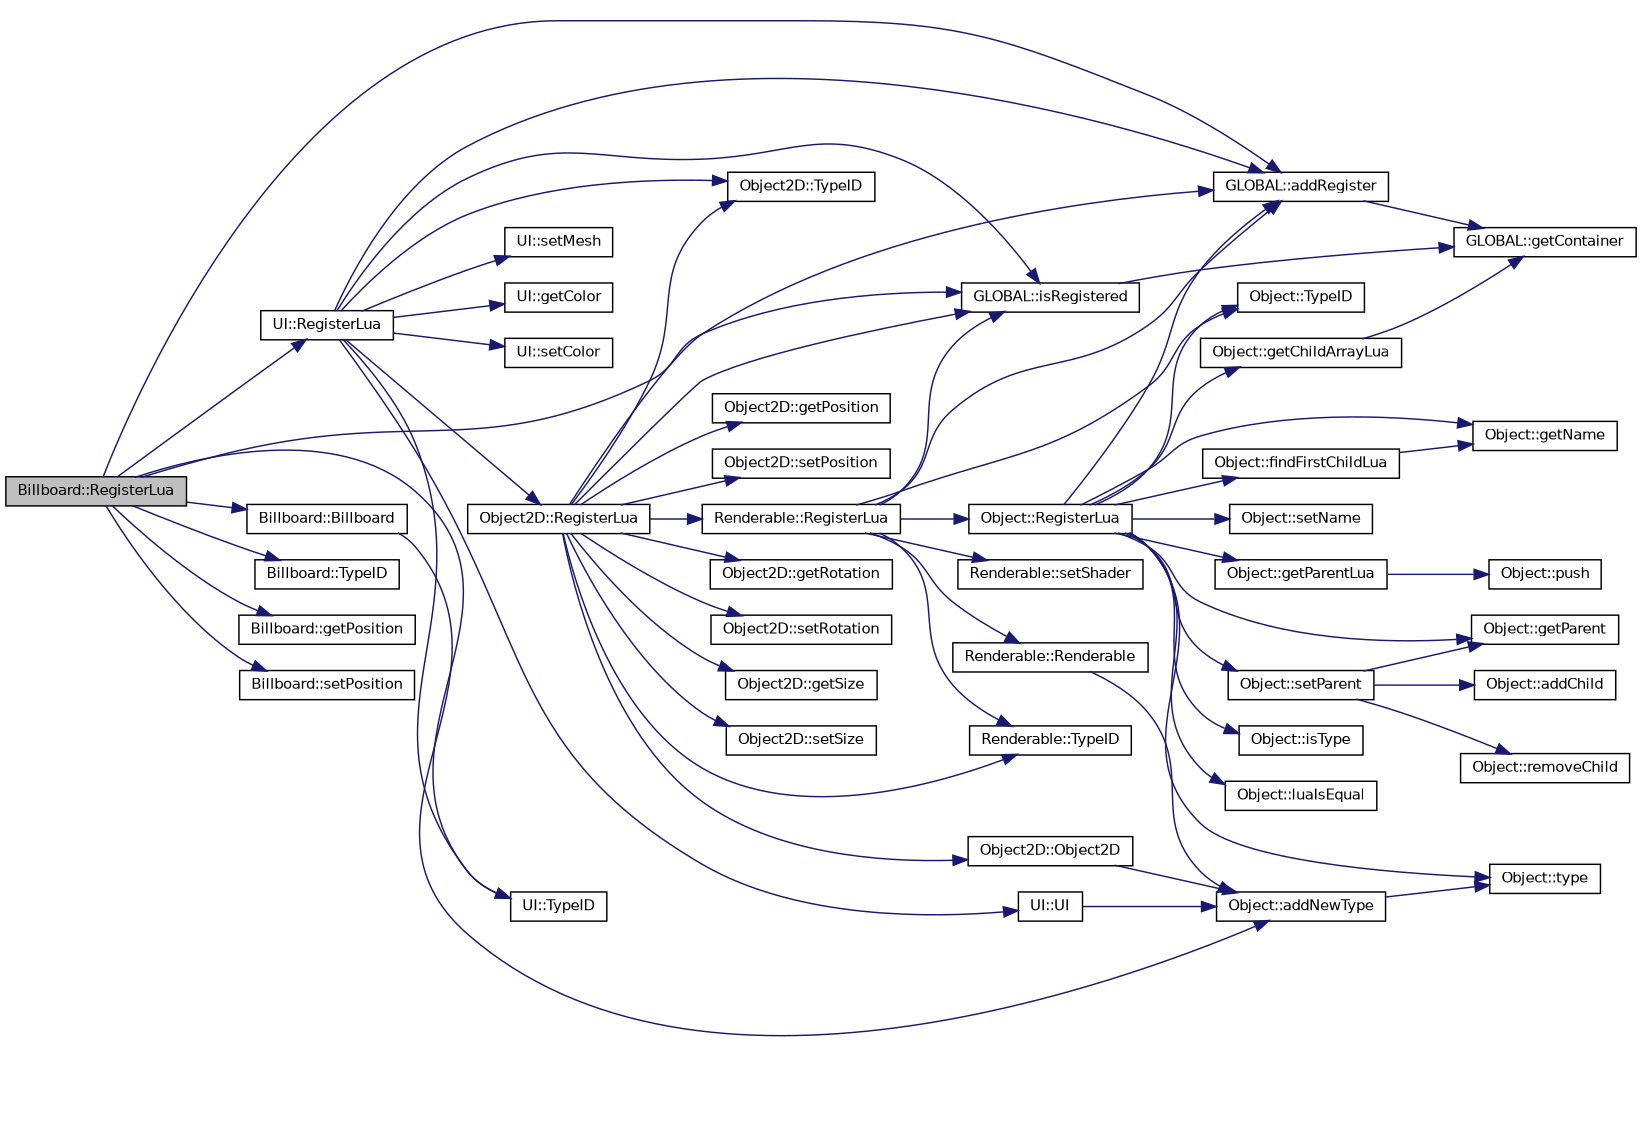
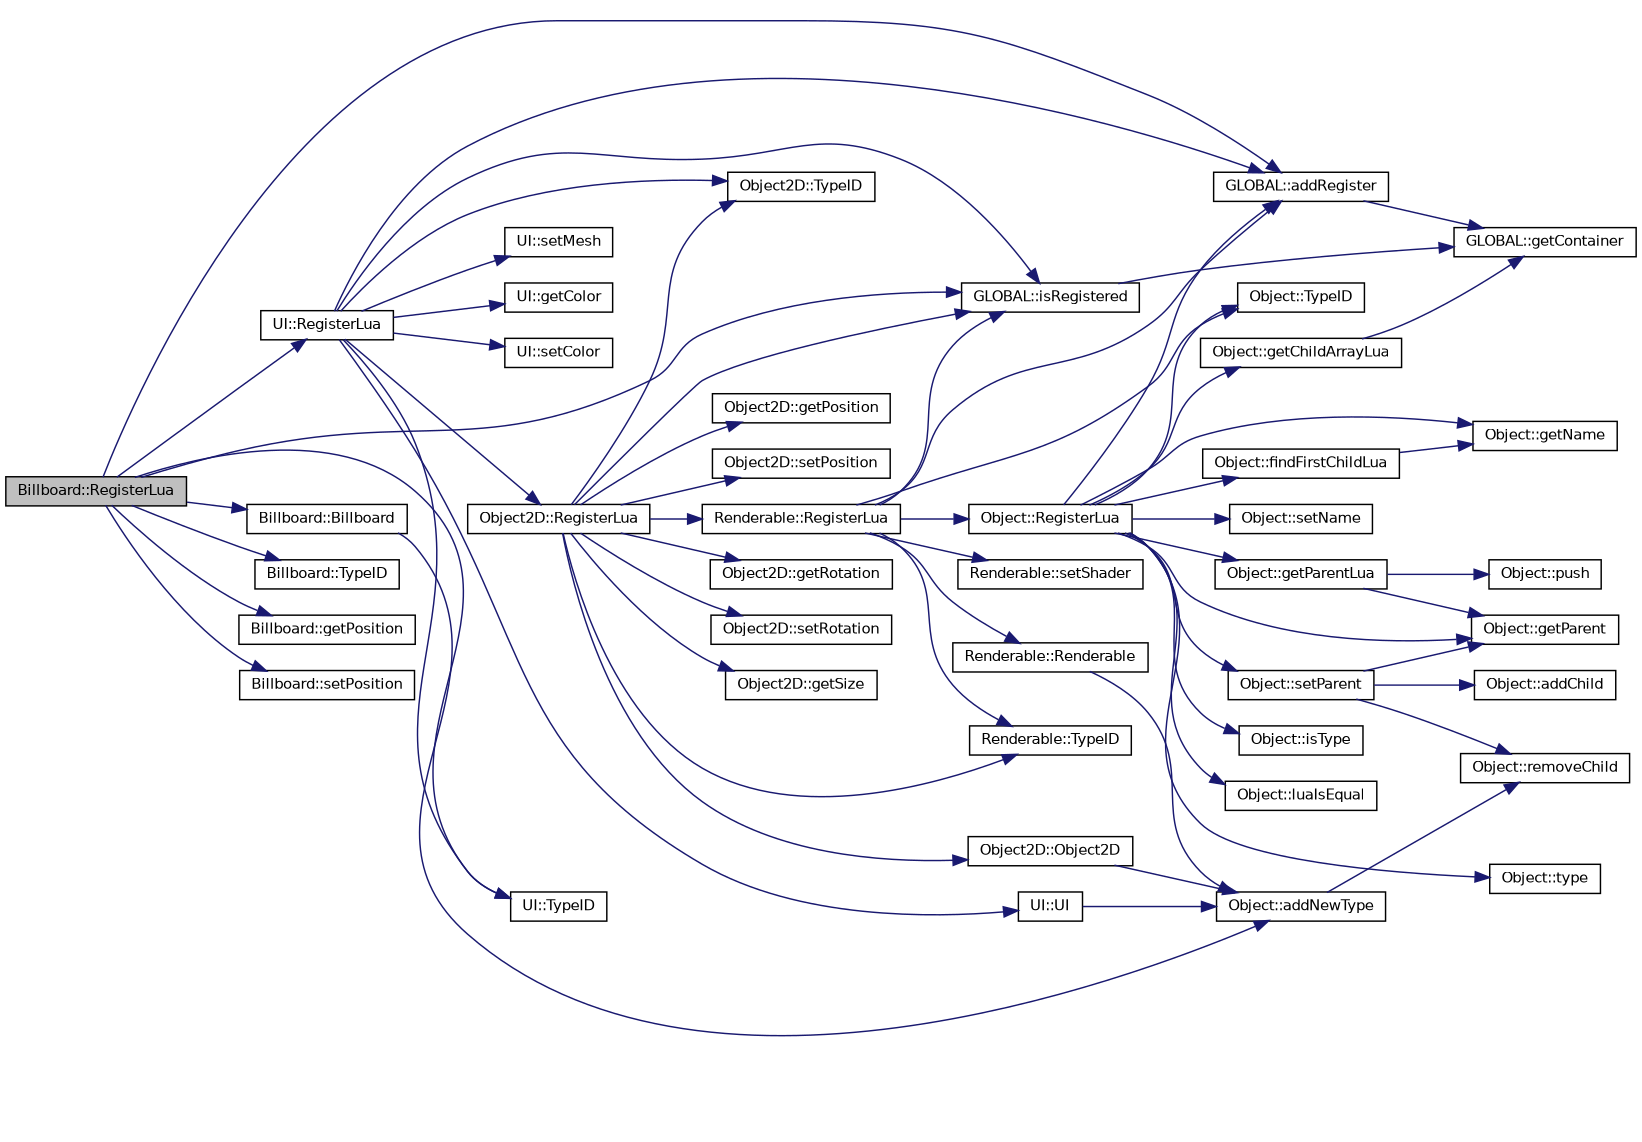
edge "Object2D::RegisterLua" -> "GLOBAL::addRegister": removed
edge "Object::getParentLua" -> "Object::getParent": added
node "Object2D::setSize": removed
edge "Object::addNewType" -> "Object::type": now "Object::addNewType" -> "Object::removeChild"
